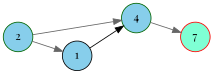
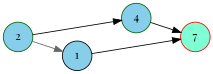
edge "4" -> "7": color gray40 -> black
edge "2" -> "4": color gray40 -> black
edge "1" -> "4": now "1" -> "7"
